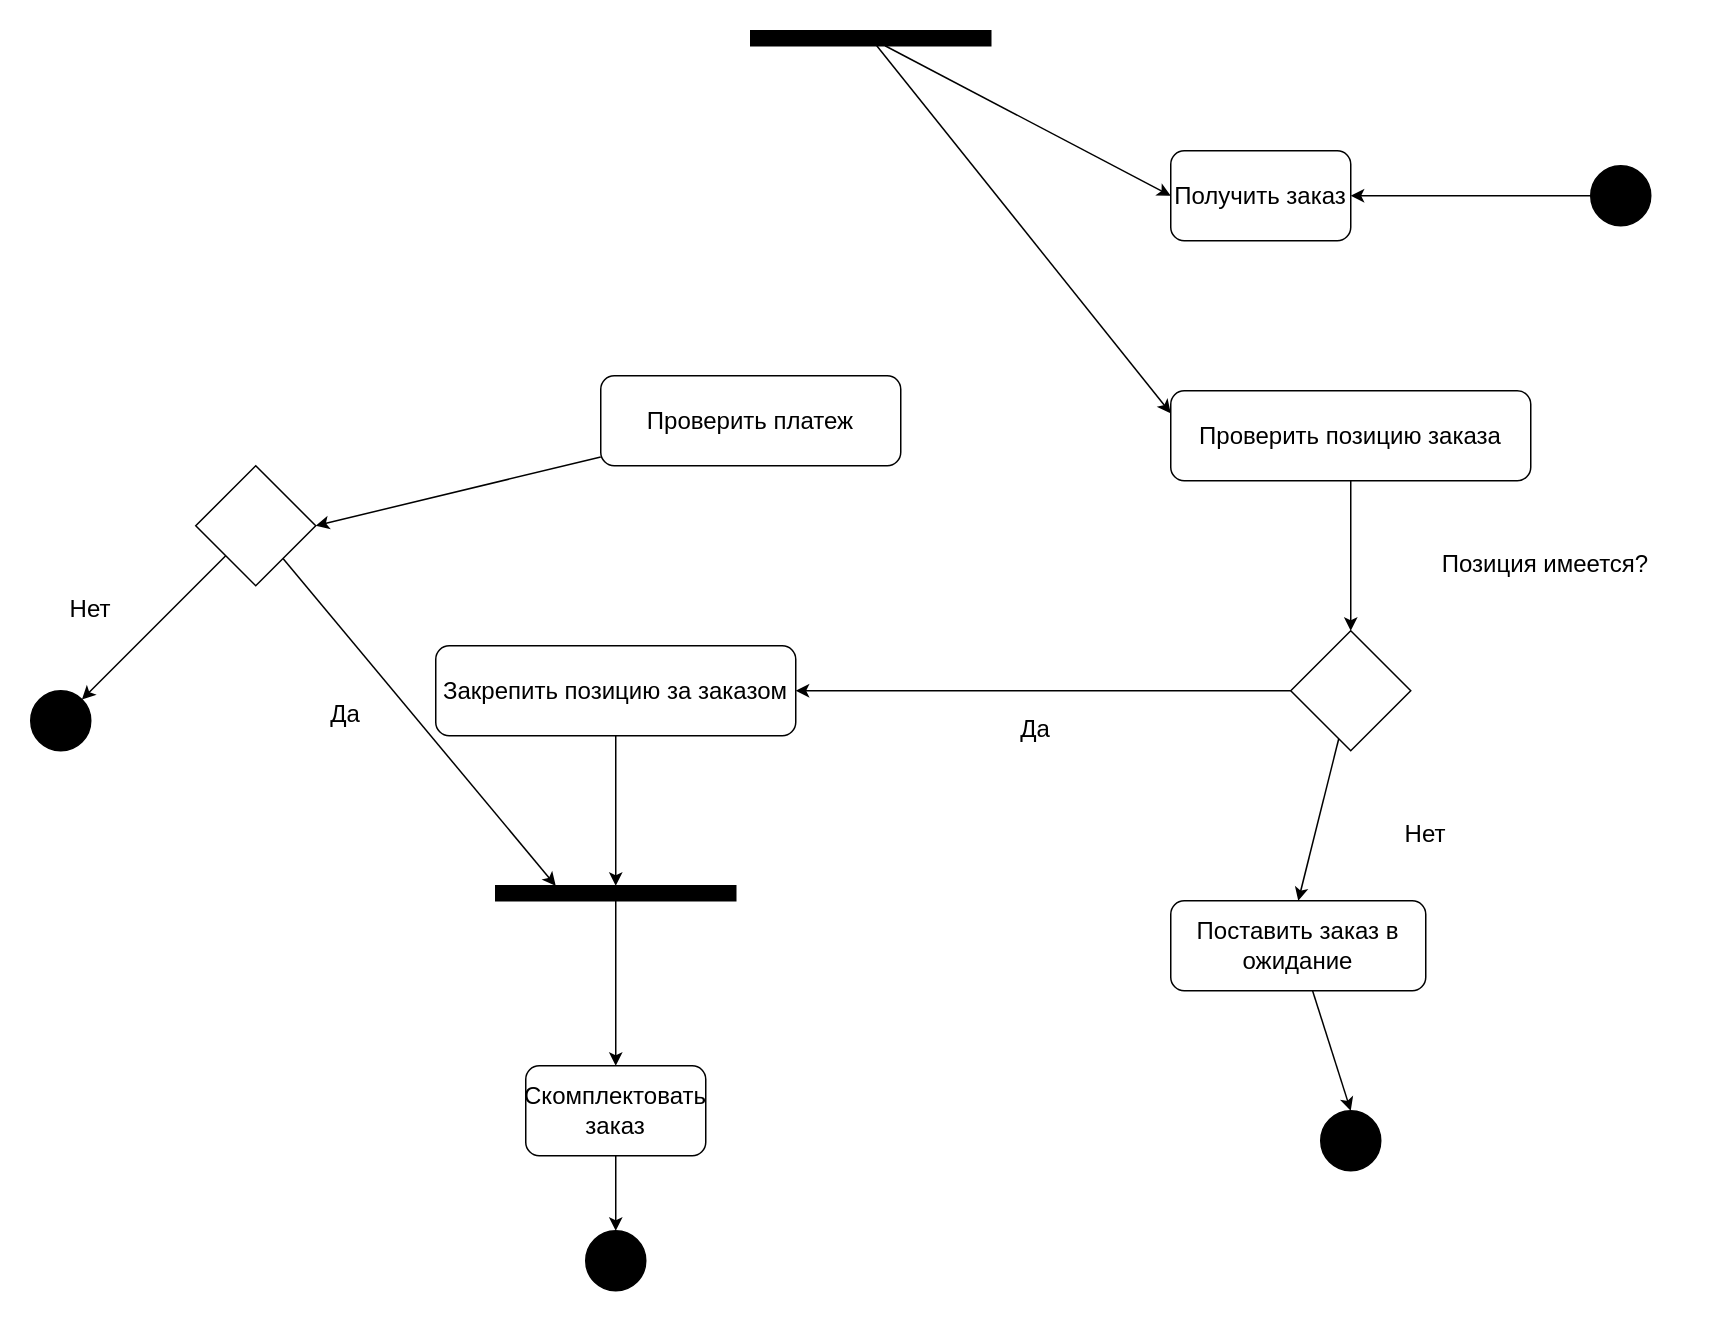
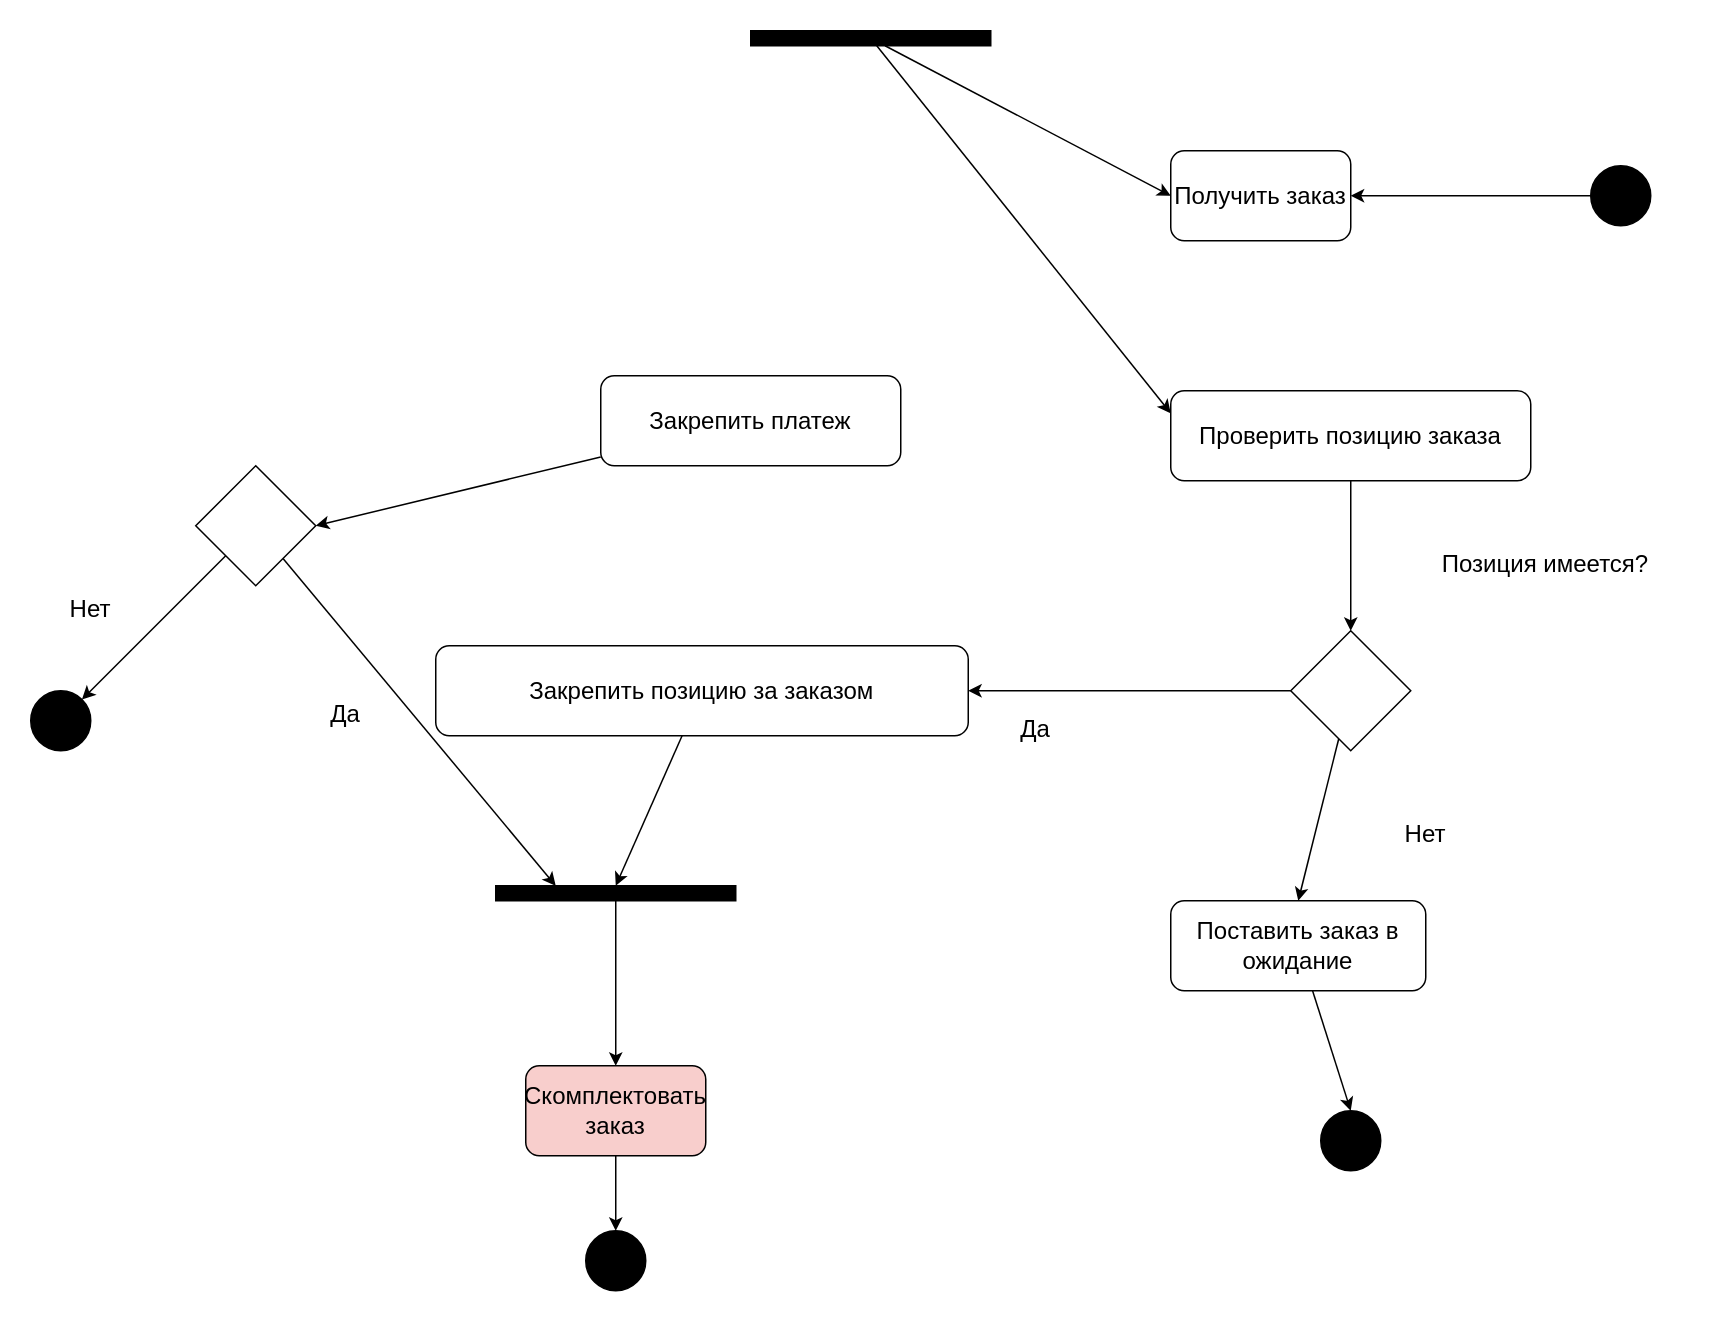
node "Проверить платеж": label "Проверить платеж" -> "Закрепить платеж"
node "Закрепить позицию за заказом": size 360x90 -> 533x90
node "Скомплектовать заказ": fillcolor #ffffff -> #f8cecc
